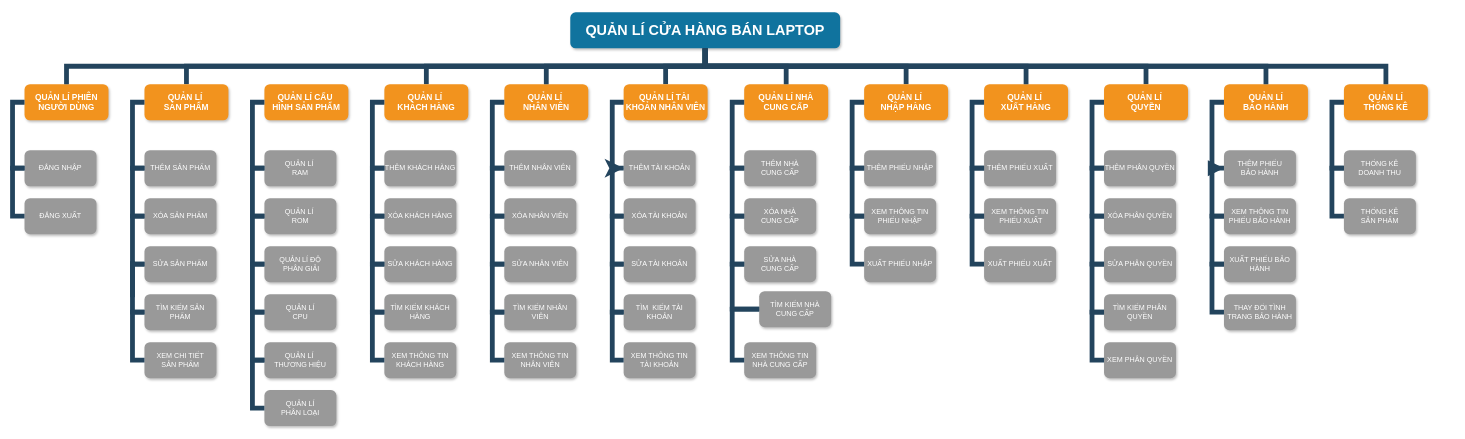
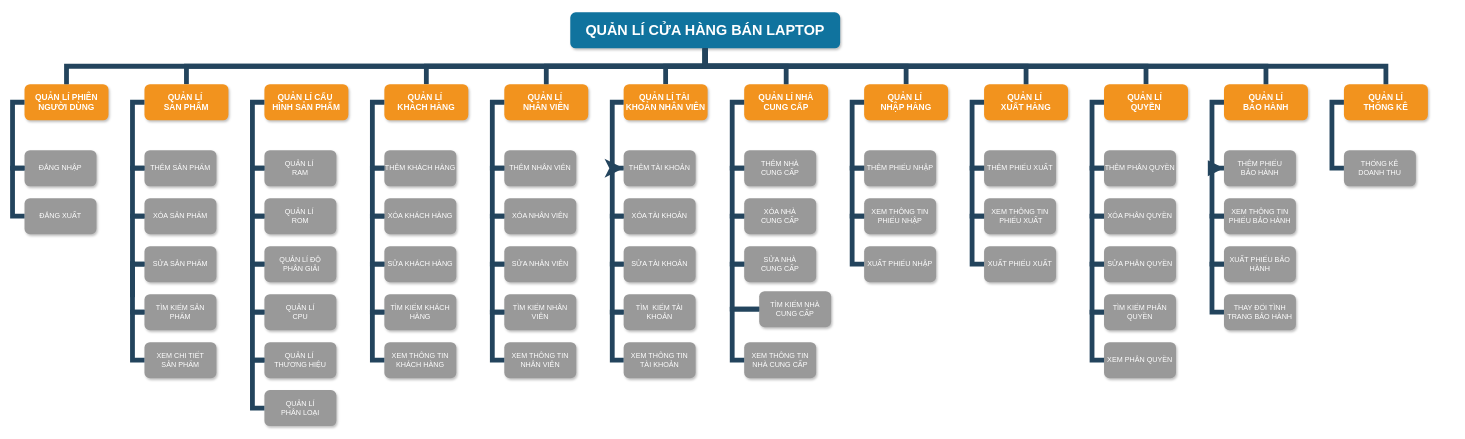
edge "THỐNG KÊ DOANH THU" -- "THỐNG KÊ SẢN PHẨM": removed
node "THỐNG KÊ SẢN PHẨM": removed
